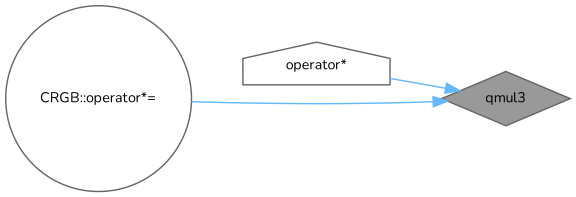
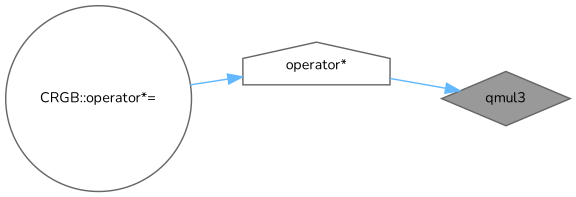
edge "CRGB::operator*=" -> "qmul3": now "CRGB::operator*=" -> "operator*"
